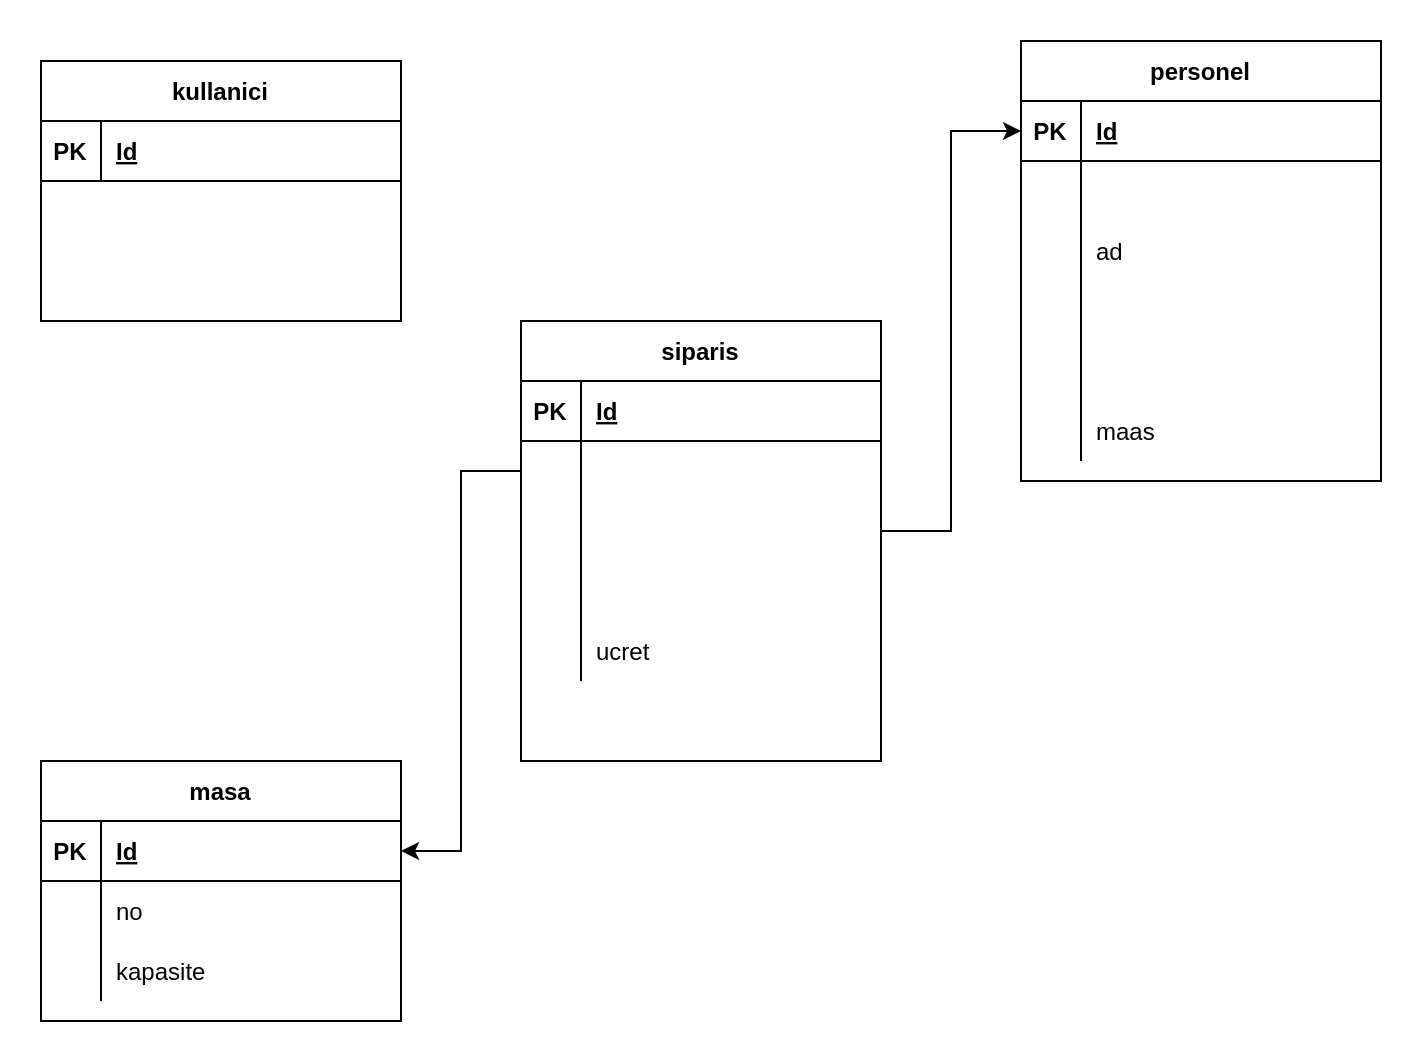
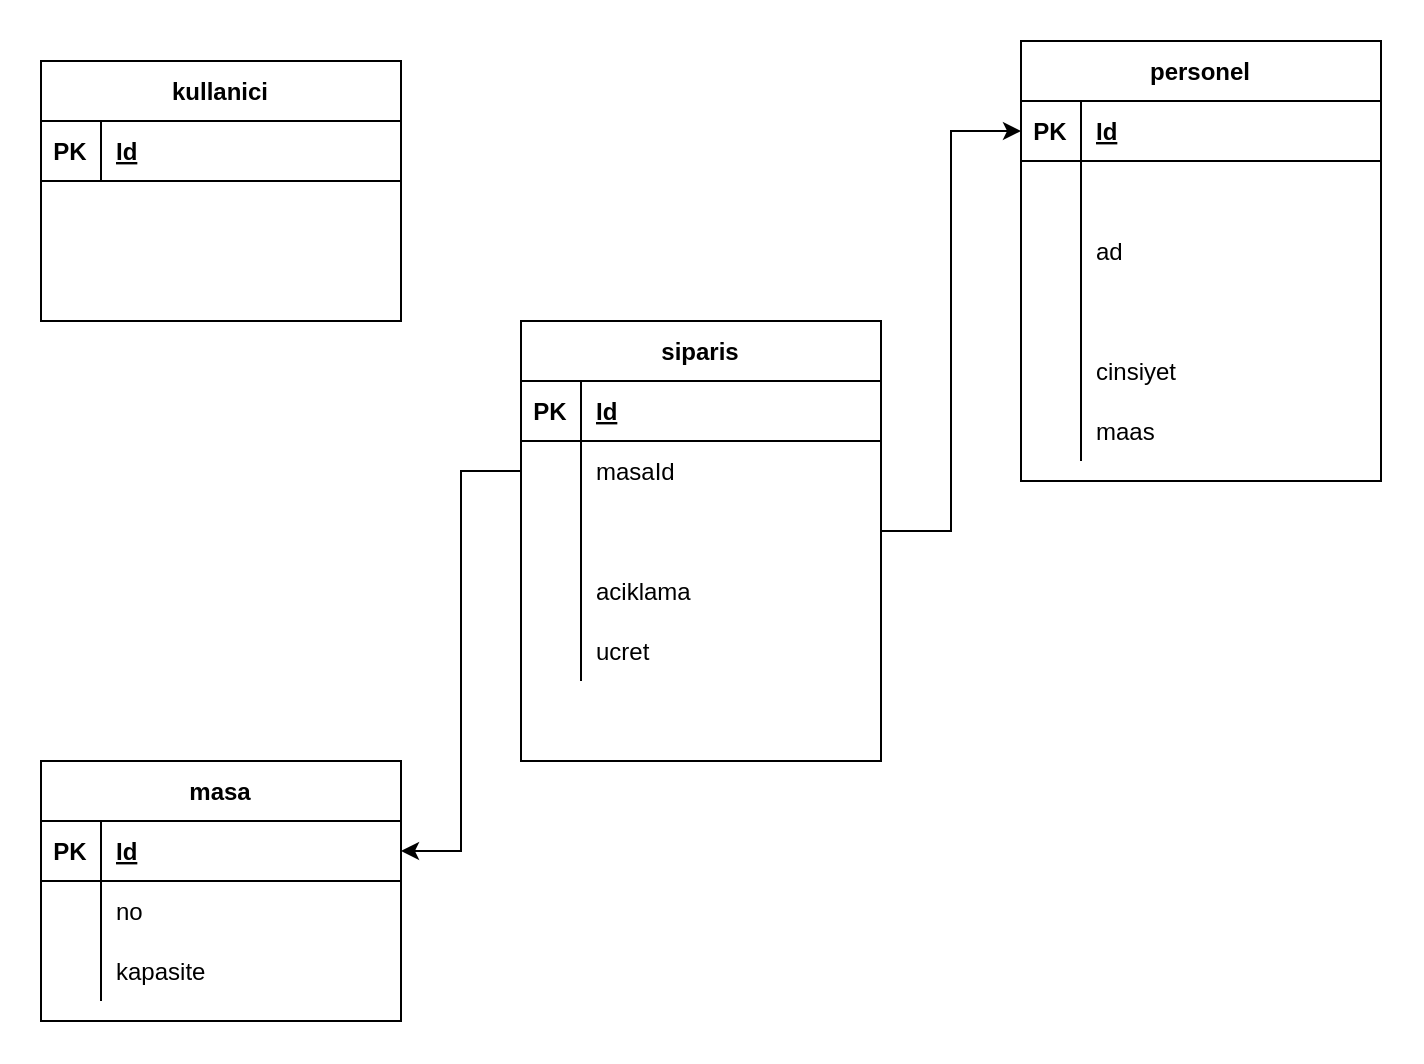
node "cinsiyet": added
node "masaId": added
node "aciklama": added
